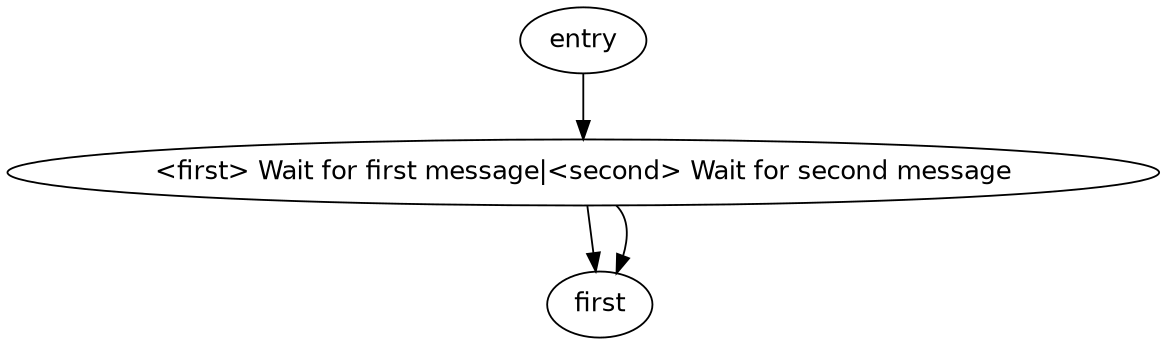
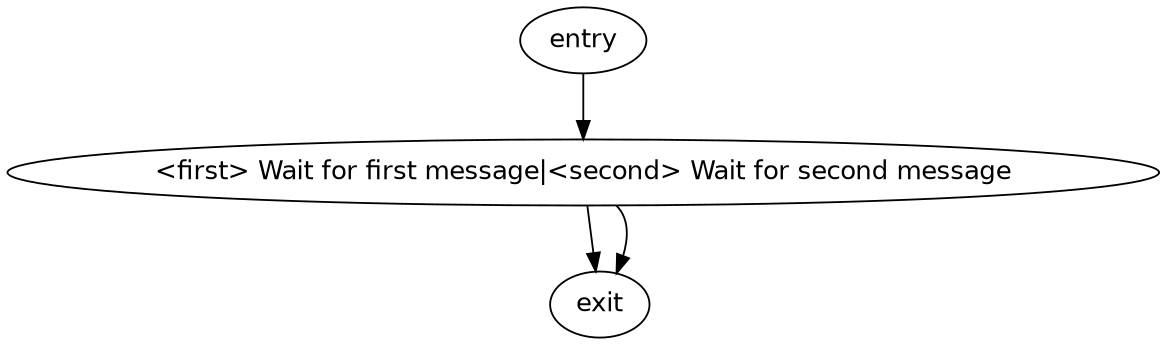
node "first": label "first" -> "exit"
